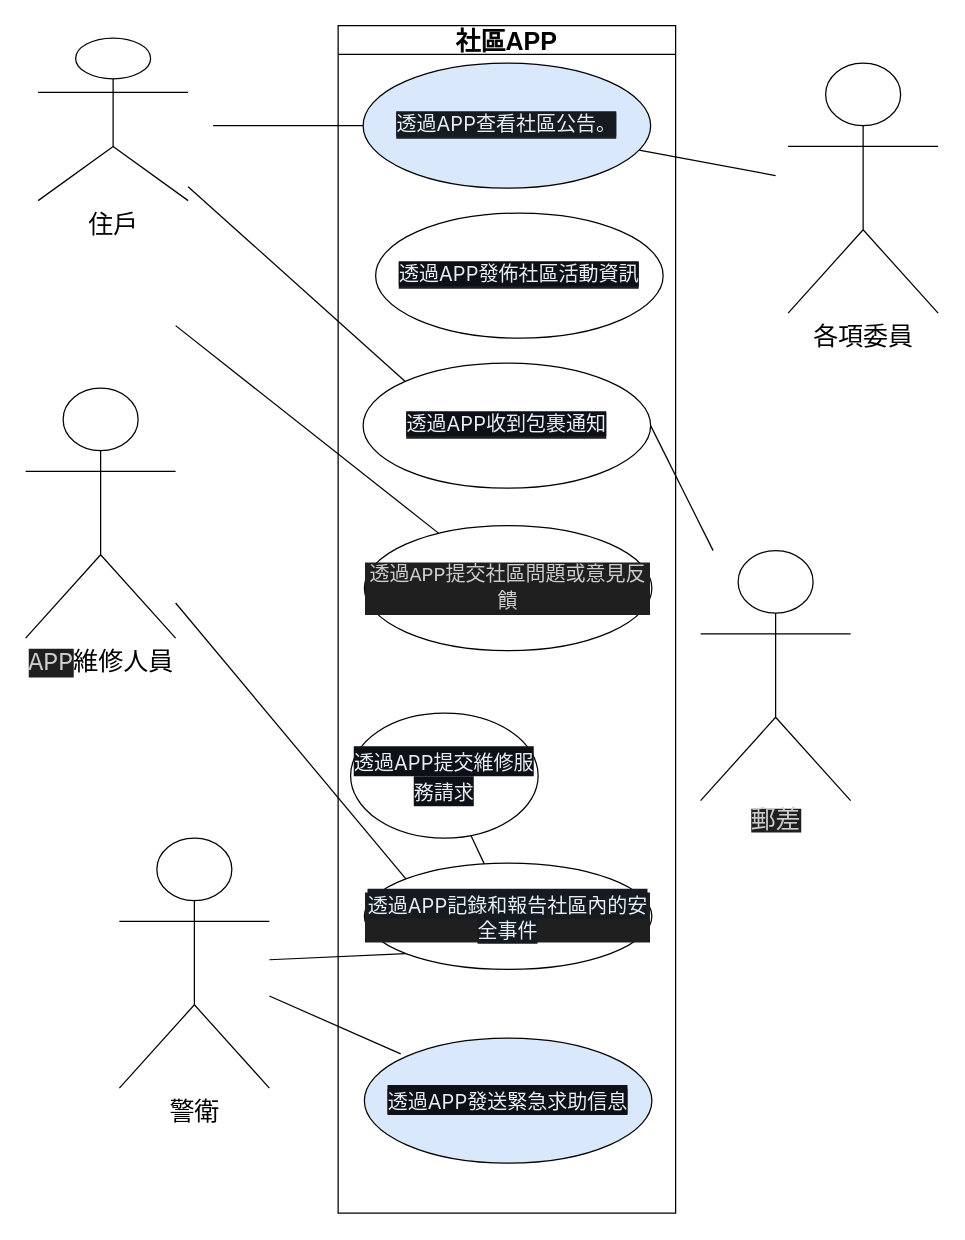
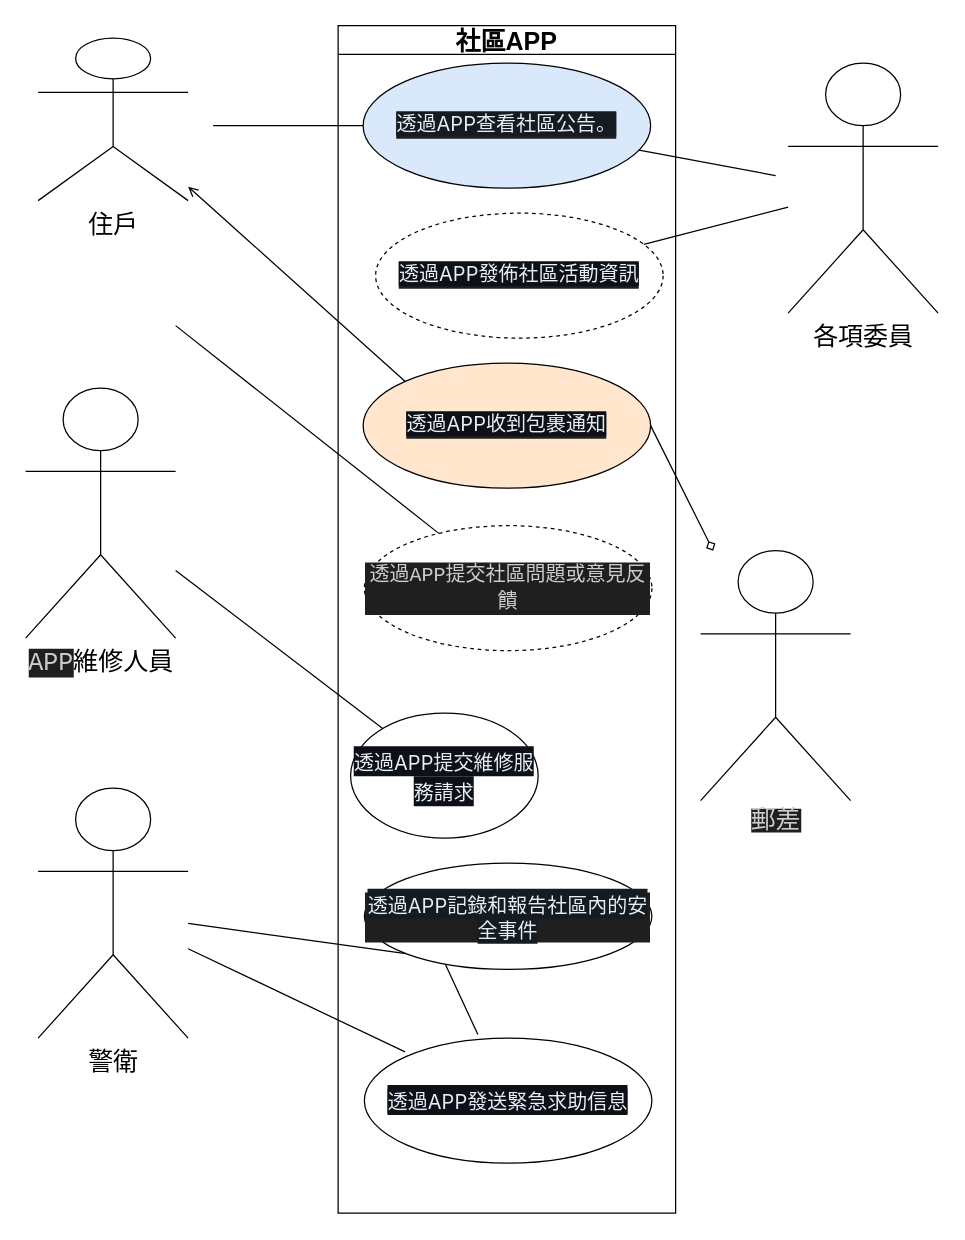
edge "住戶" -- "透過APP收到包裹通知": arrowhead none -> open
edge "各項委員" -- "透過APP發佈社區活動資訊": added
node "透過APP發佈社區活動資訊": style solid -> dashed
node "透過APP收到包裹通知": fillcolor #ffffff -> #ffe6cc
edge "透過APP收到包裹通知" -- "郵差": arrowhead none -> diamond
node "透過APP提交社區問題或意見反饋": style solid -> dashed
edge "APP維修人員" -- "透過APP記錄和報告社區內的安全事件": now "透過APP發送緊急求助信息" -- "透過APP記錄和報告社區內的安全事件"
edge "透過APP提交維修服務請求" -- "透過APP記錄和報告社區內的安全事件": now "透過APP提交維修服務請求" -- "APP維修人員"
node "警衛": moved (194, 963) -> (113, 913)
node "透過APP發送緊急求助信息": fillcolor #dae8fc -> #ffffff
